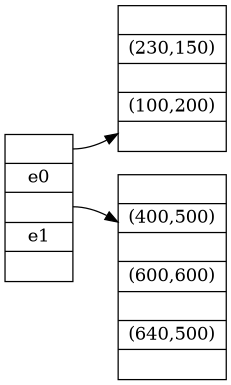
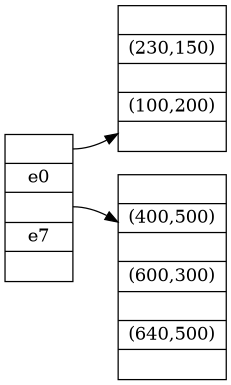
node "e0": text "e1" -> "e7"
node "(400,500)": text "(600,600)" -> "(600,300)"
